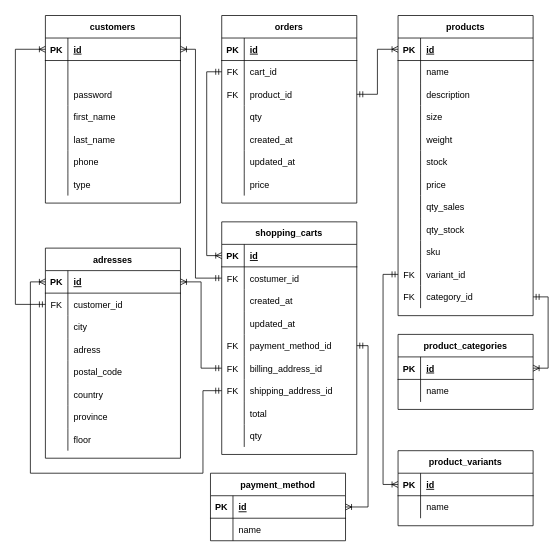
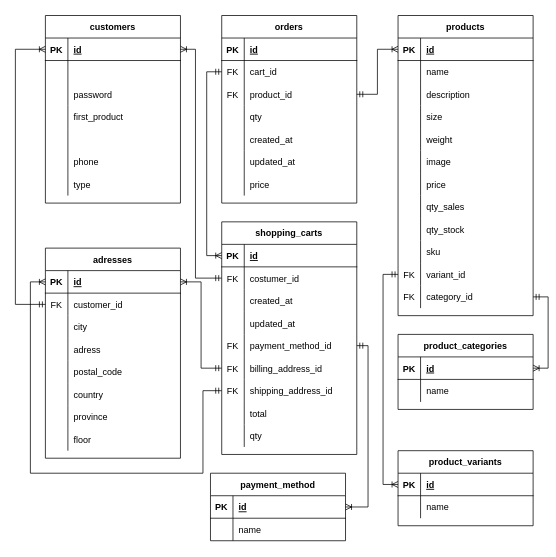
node "first_name": label "first_name" -> "first_product"
node "last_name": removed
node "stock": label "stock" -> "image"
